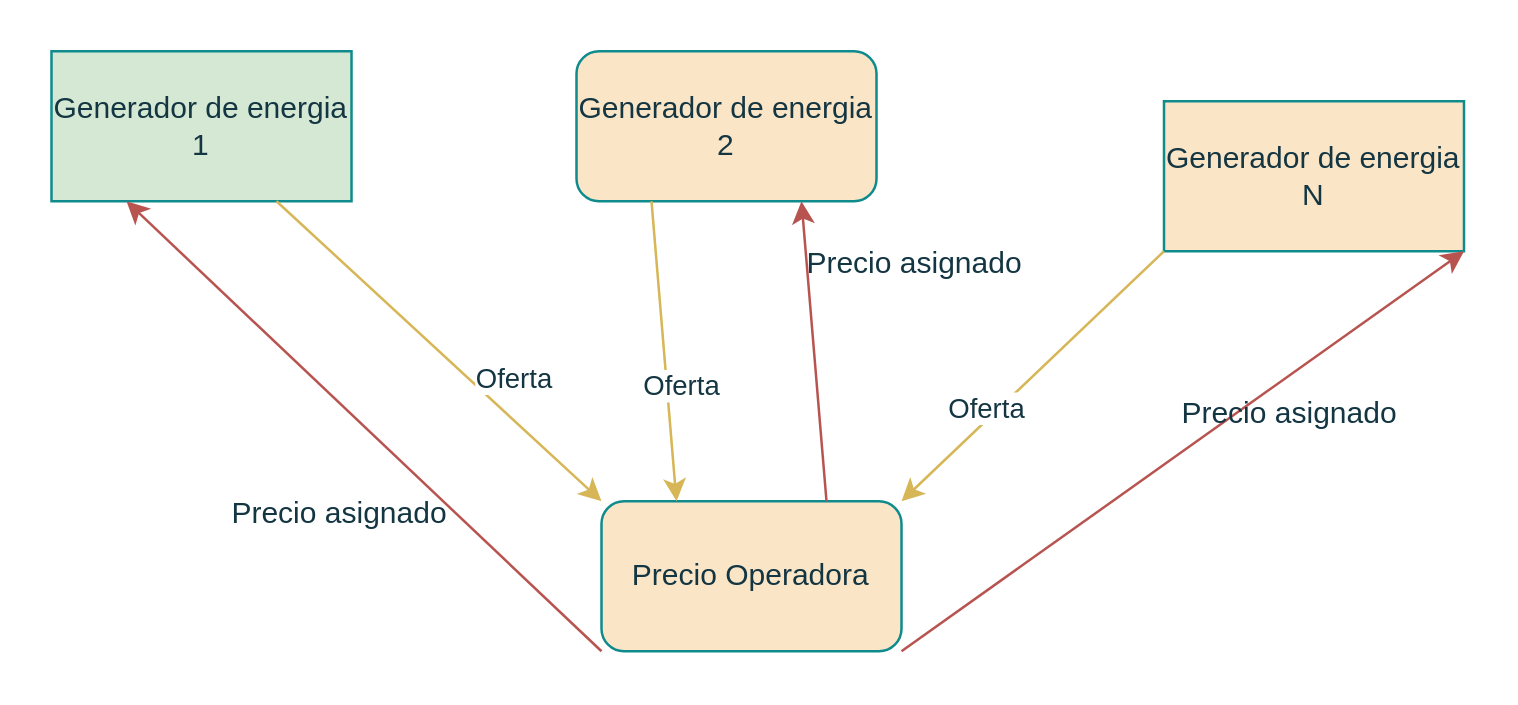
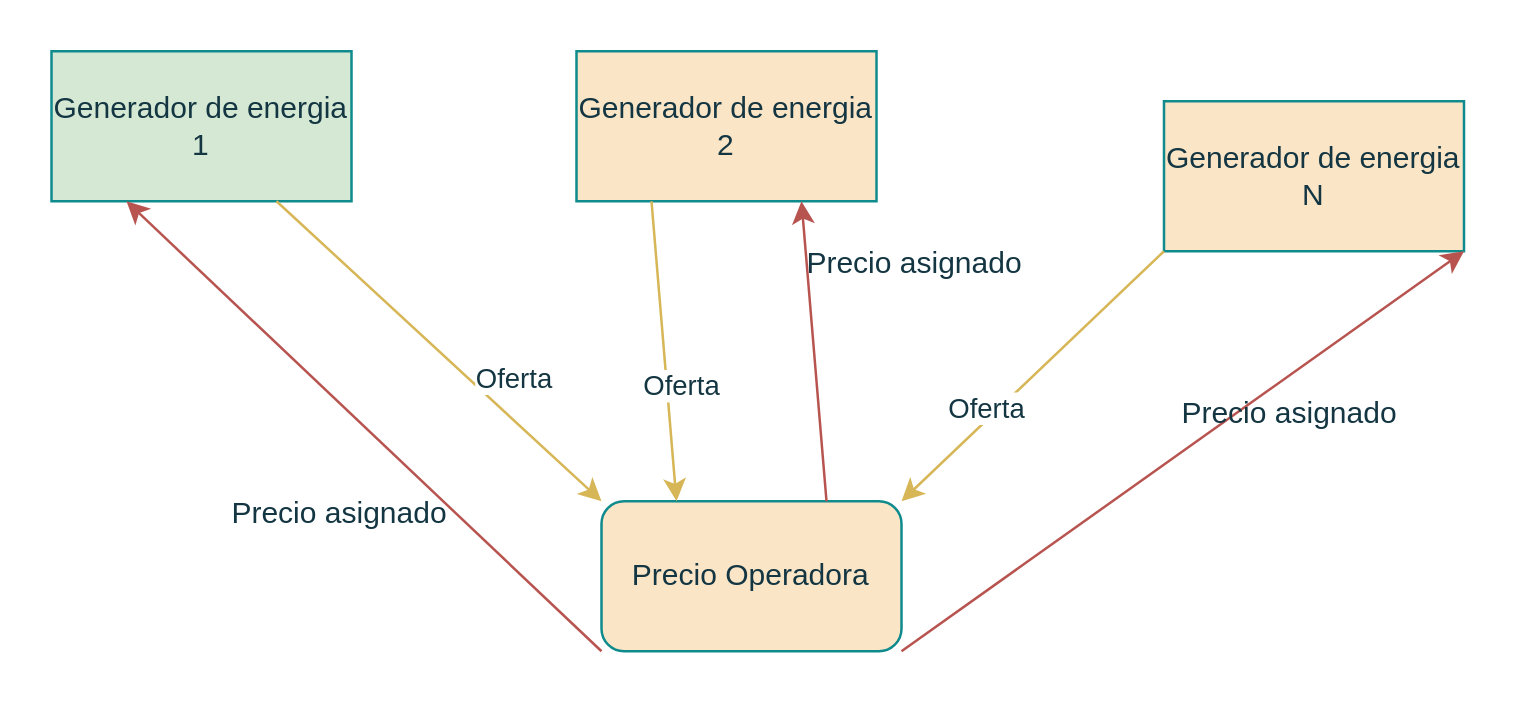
node "Generador de energia 2": shape rounded rectangle -> rectangle
